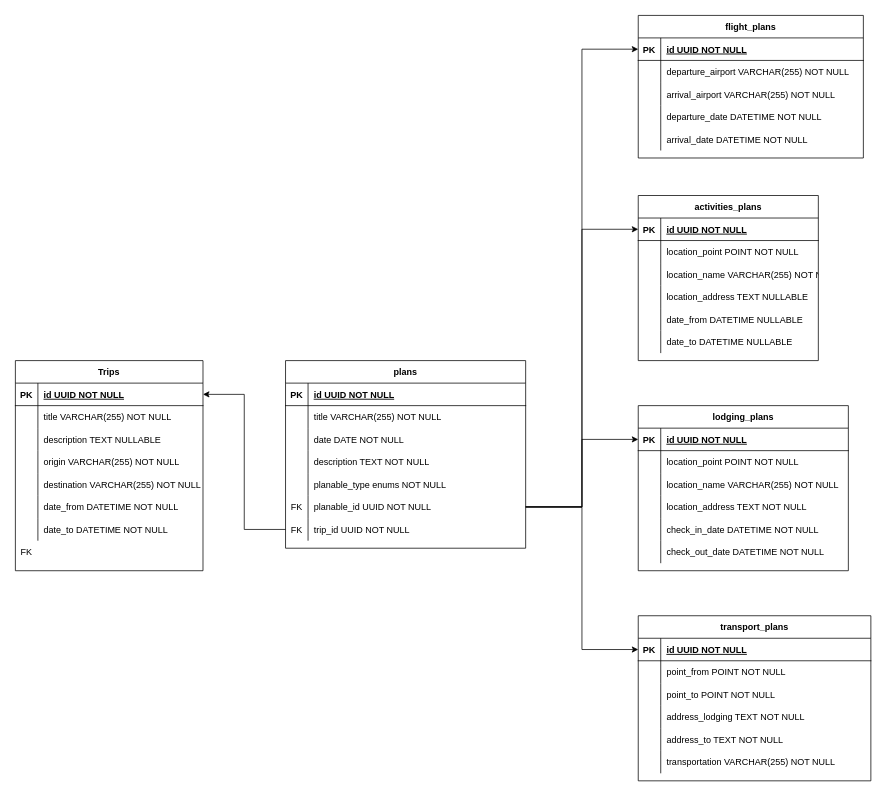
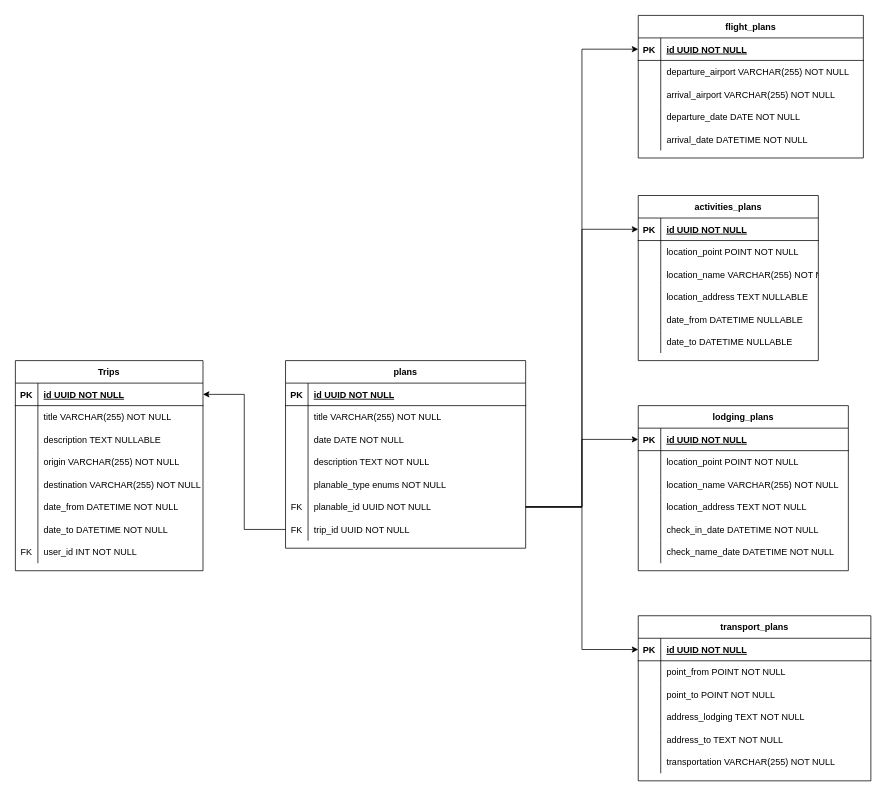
node "departure_date DATETIME NOT NULL": label "departure_date DATETIME NOT NULL" -> "departure_date DATE NOT NULL"
node "user_id INT NOT NULL": added
node "check_out_date DATETIME NOT NULL": label "check_out_date DATETIME NOT NULL" -> "check_name_date DATETIME NOT NULL"
